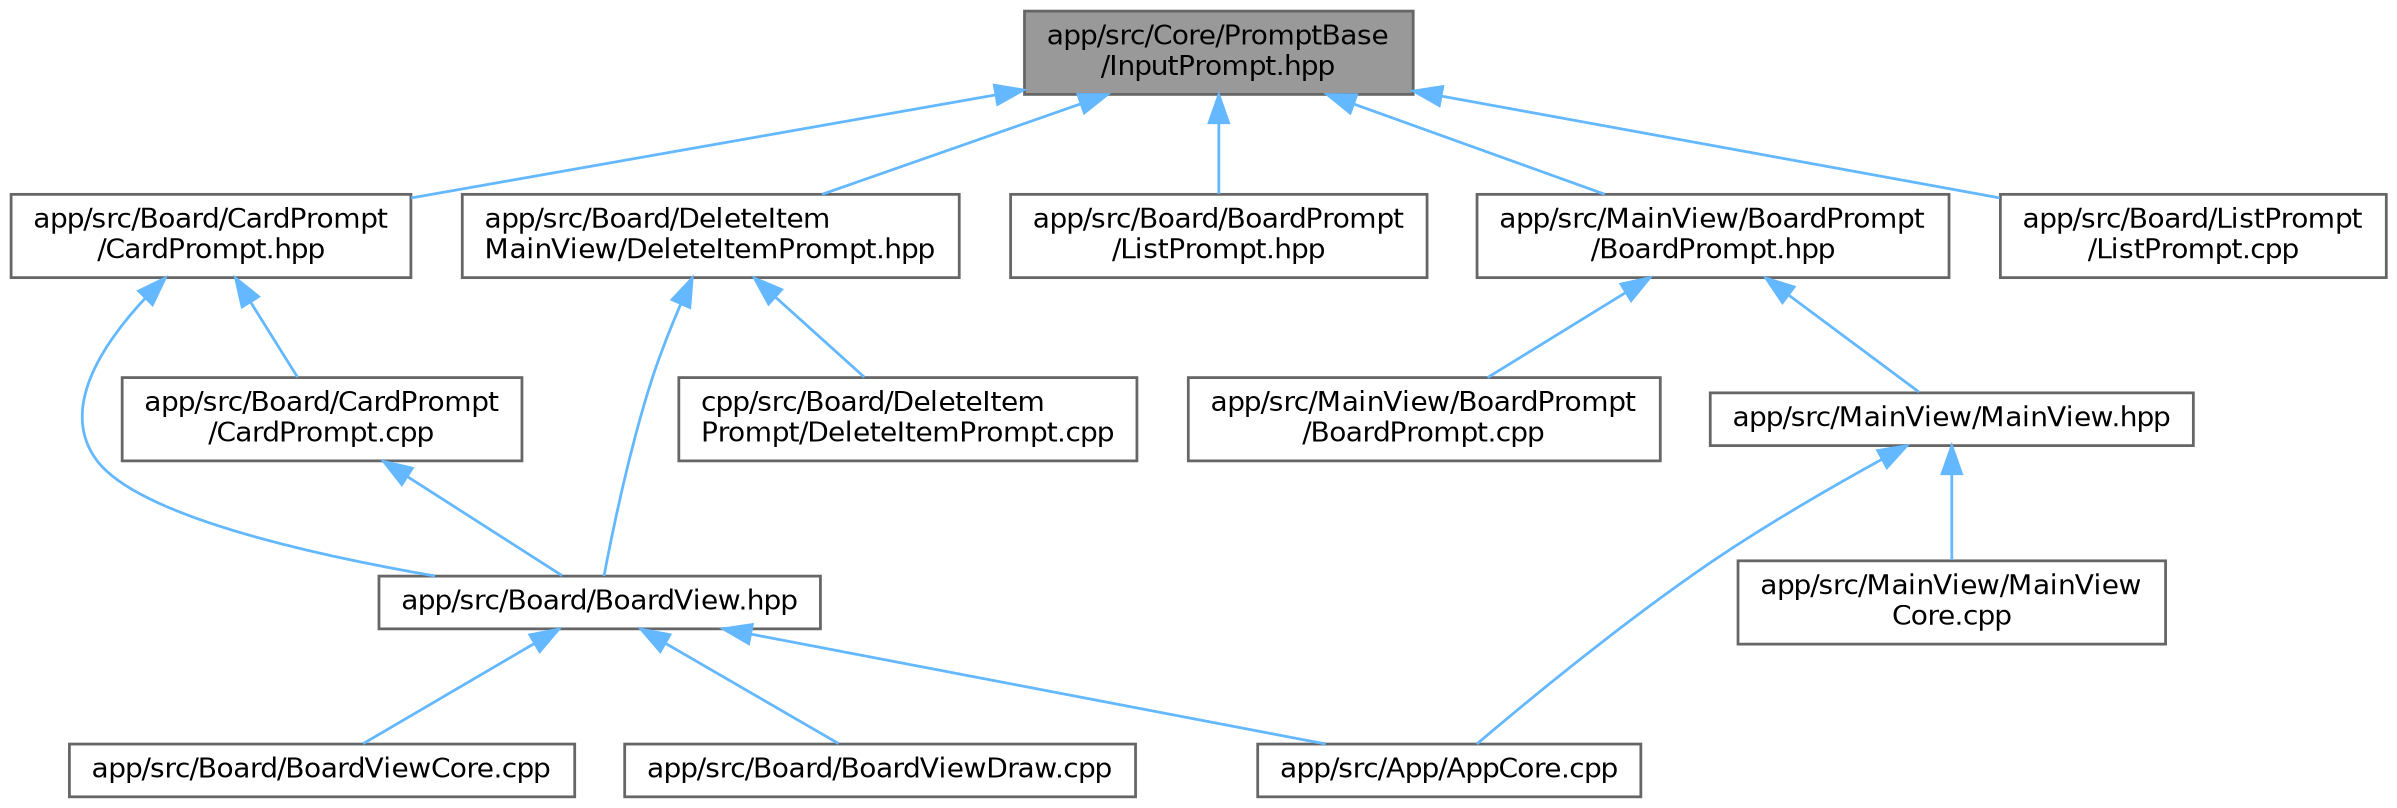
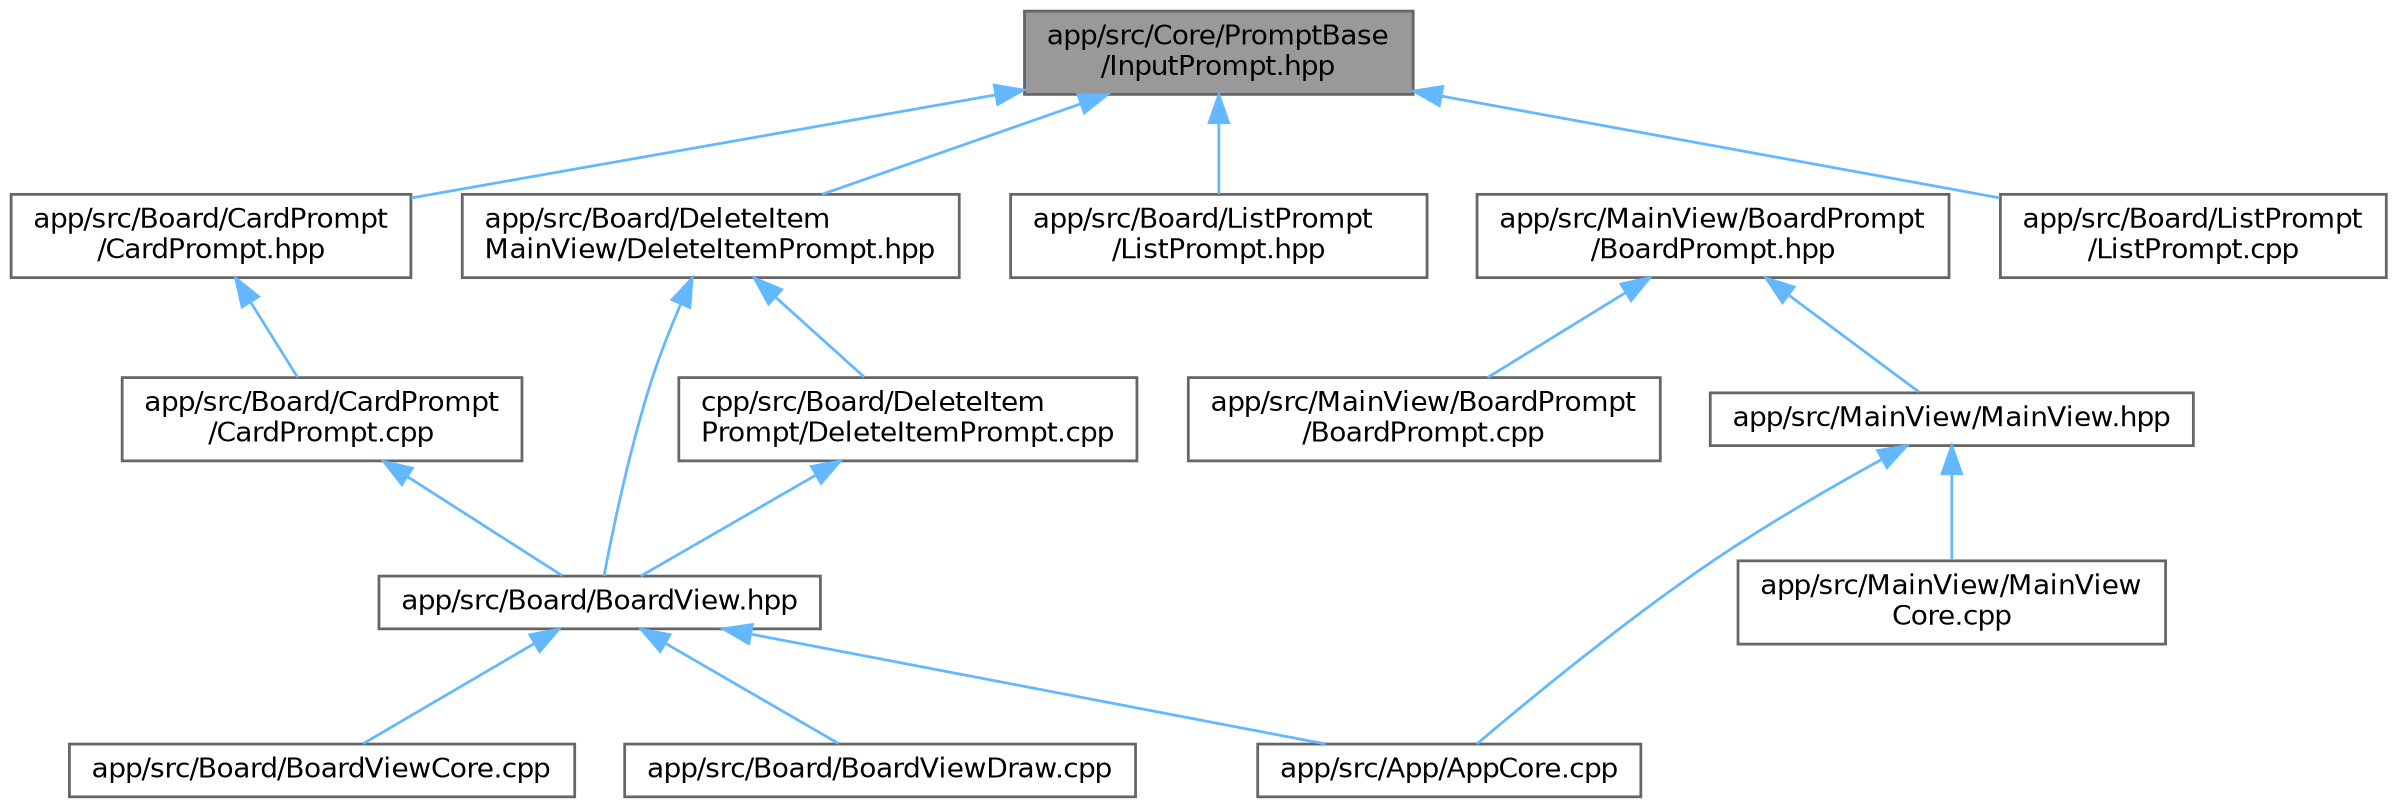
edge "app/src/MainView/BoardPrompt /BoardPrompt.hpp" -> "app/src/Core/PromptBase /InputPrompt.hpp": removed
node "app/src/Board/BoardPrompt /ListPrompt.hpp": label "app/src/Board/BoardPrompt /ListPrompt.hpp" -> "app/src/Board/ListPrompt /ListPrompt.hpp"
edge "app/src/Board/BoardView.hpp" -> "app/src/Board/CardPrompt /CardPrompt.hpp": now "app/src/Board/BoardView.hpp" -> "cpp/src/Board/DeleteItem Prompt/DeleteItemPrompt.cpp"
